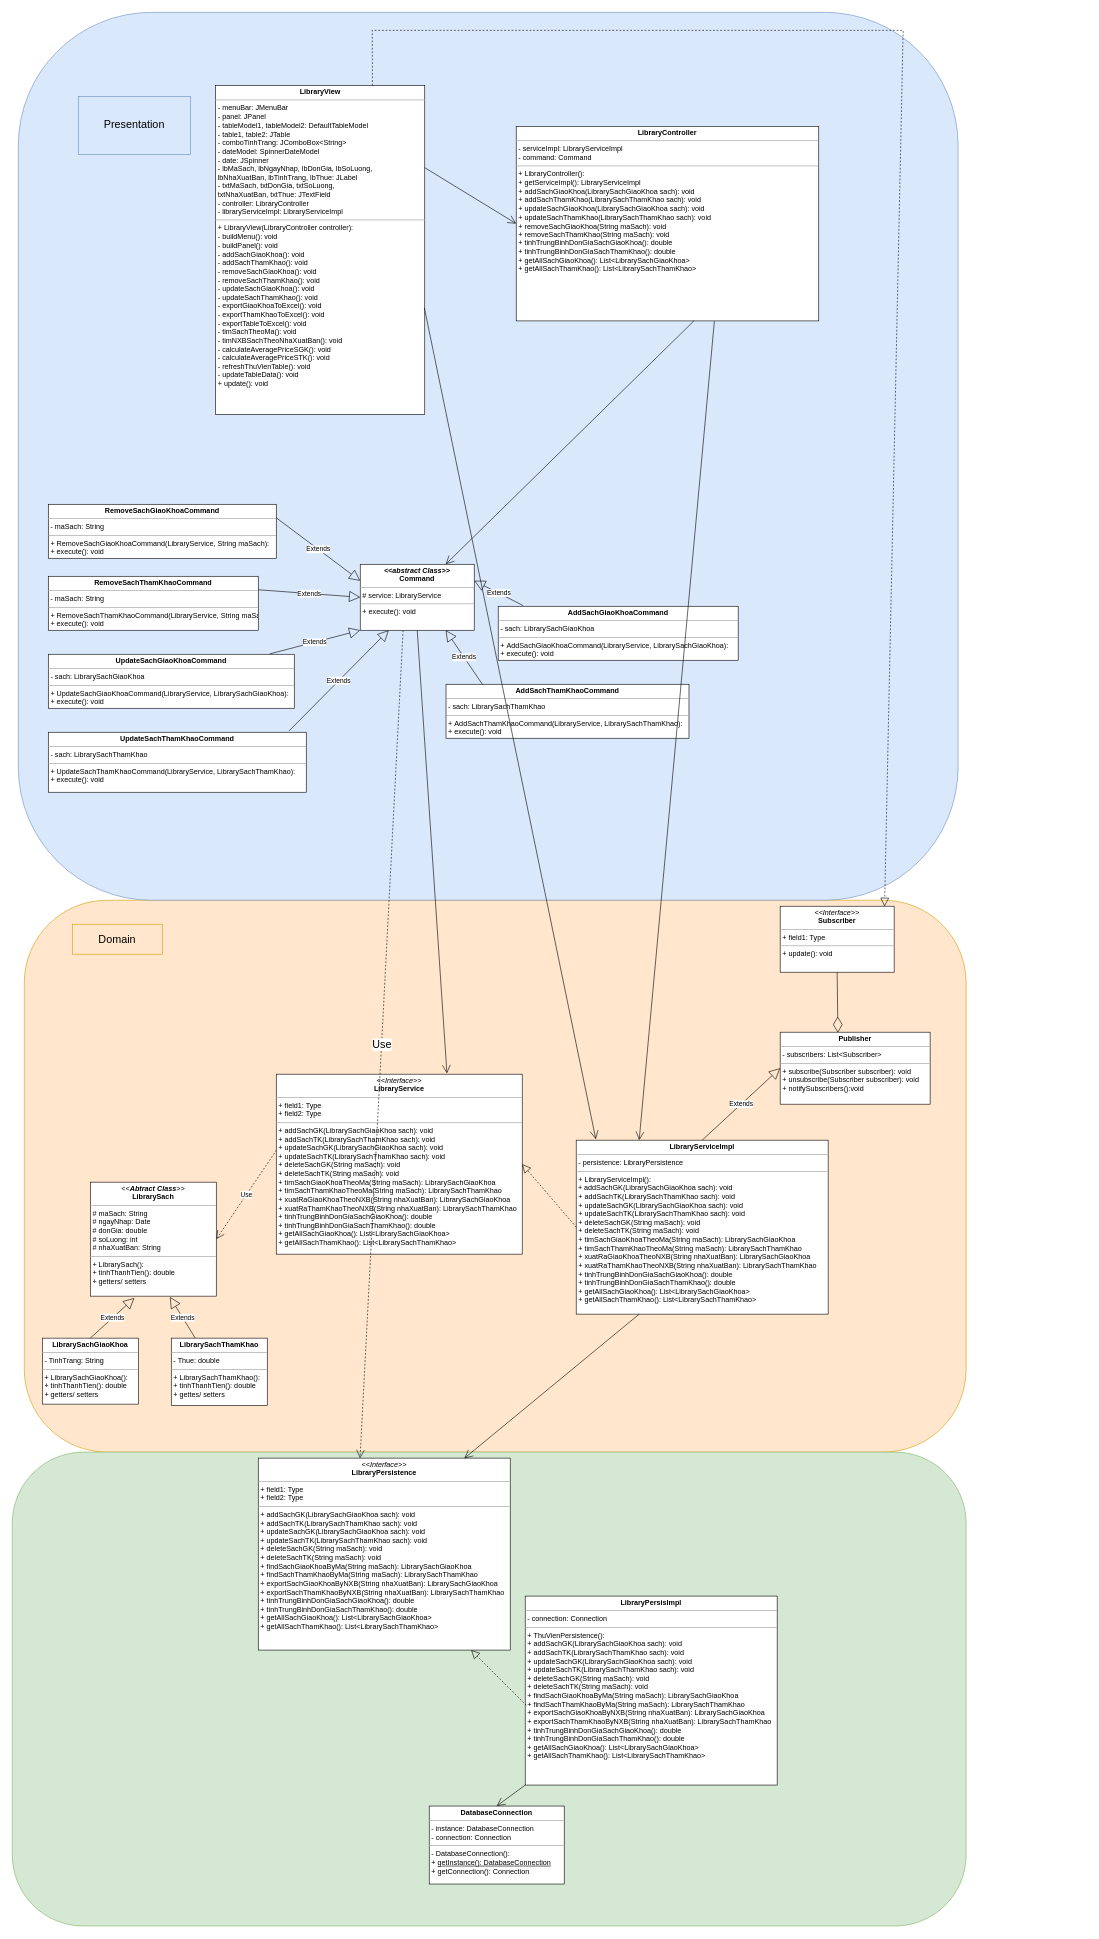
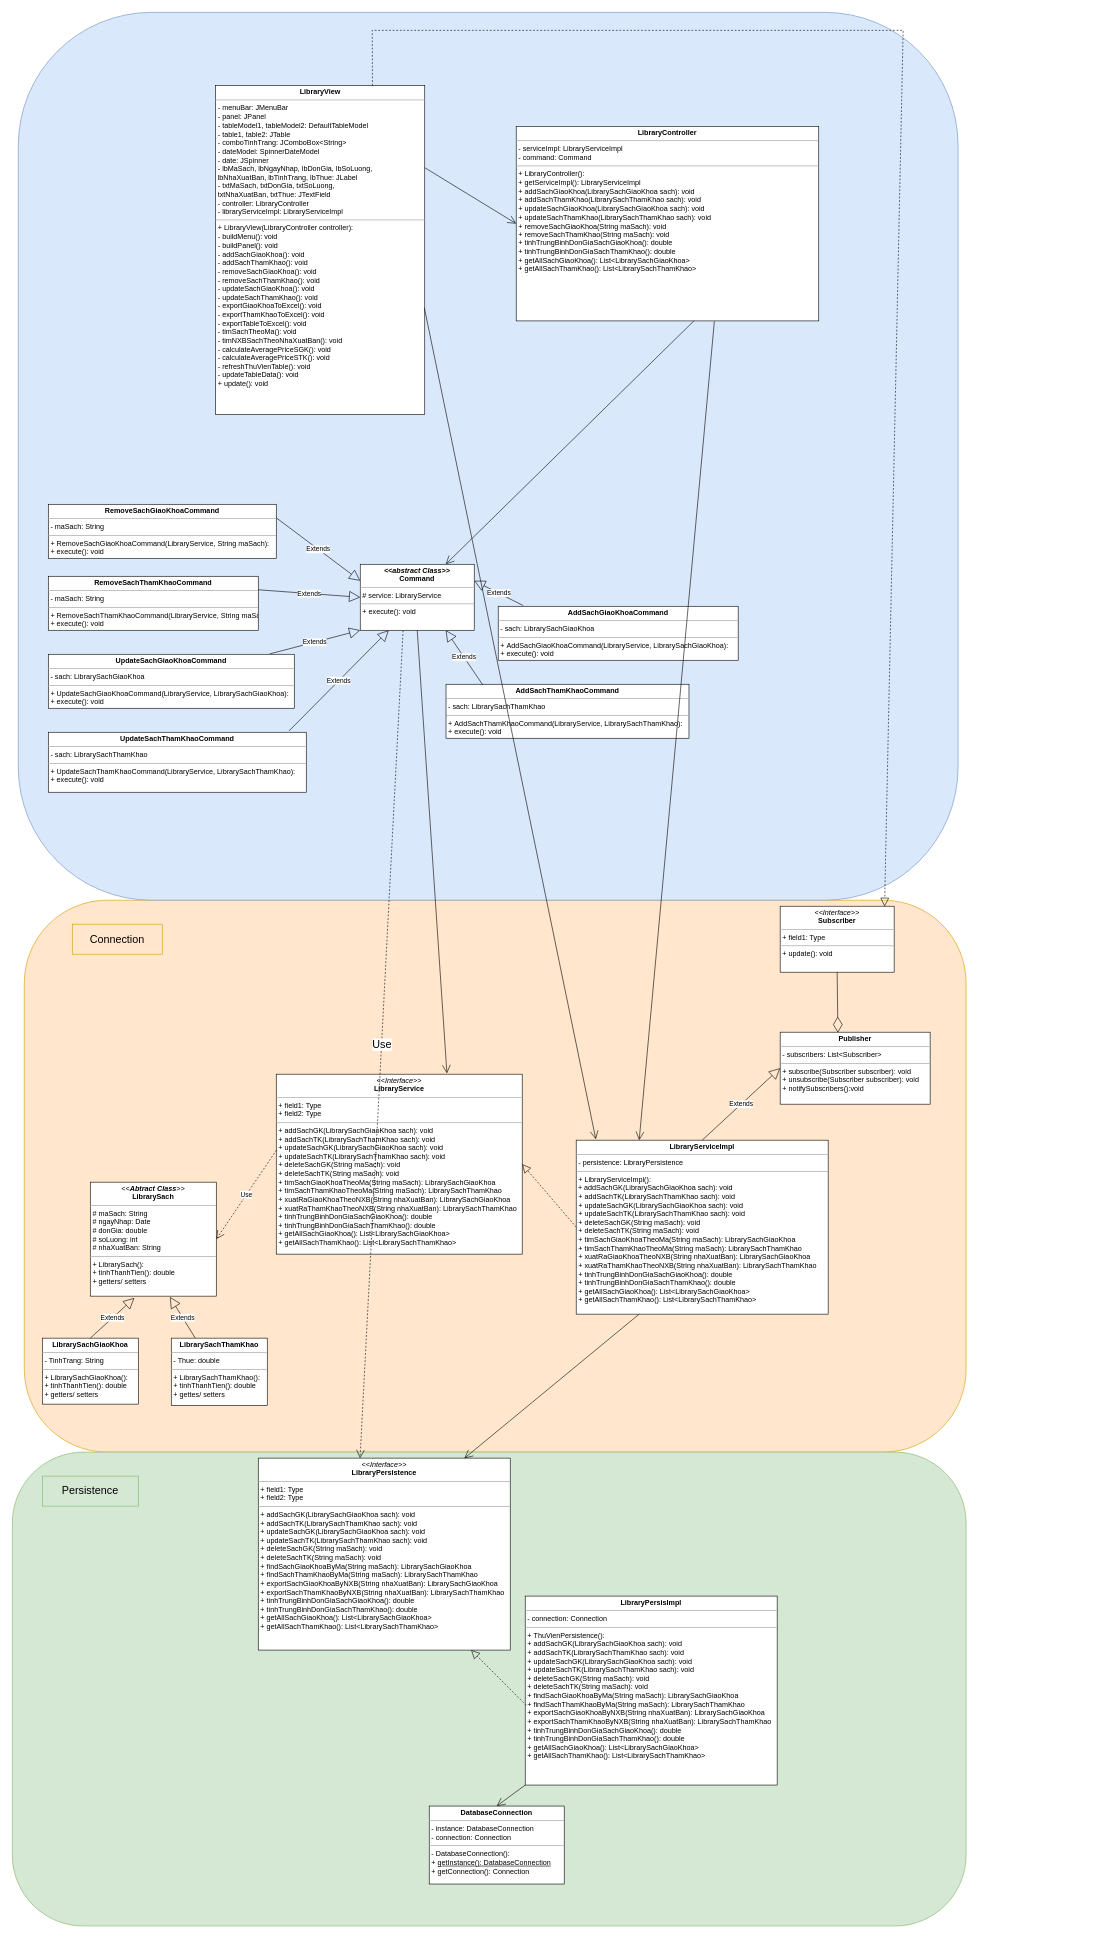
node "Presentation": removed
node "Domain": label "Domain" -> "Connection"
node "Persistence": added
